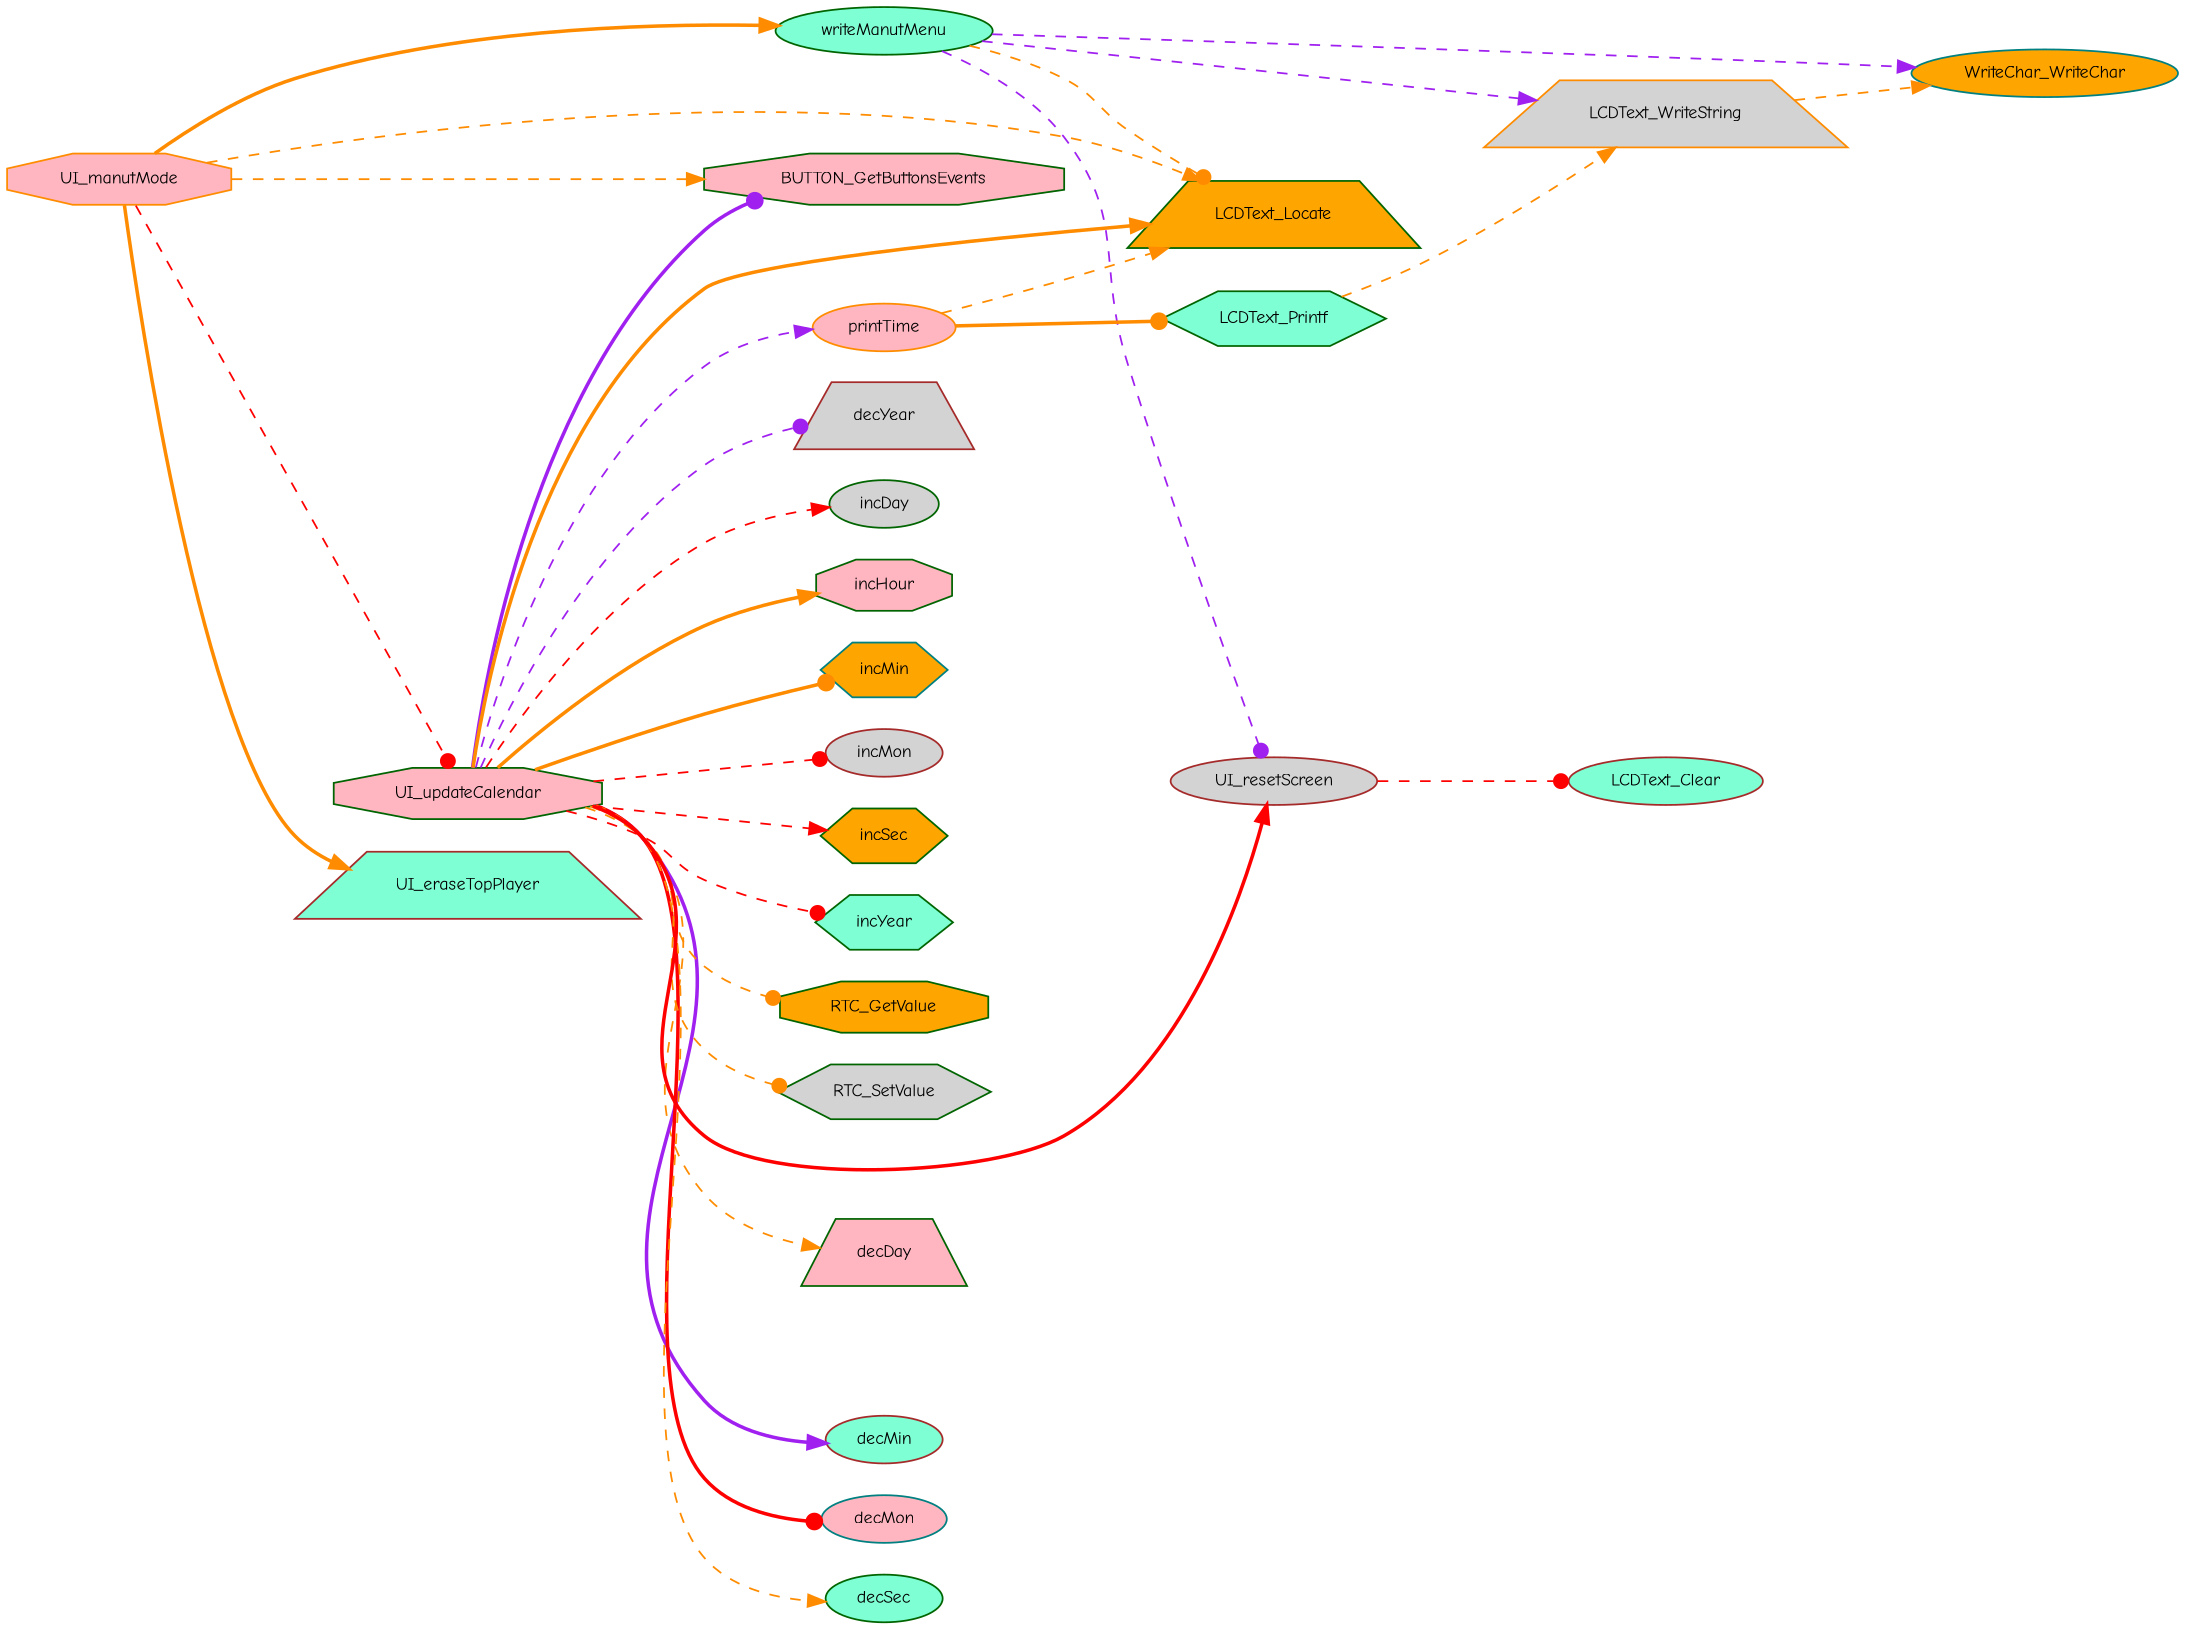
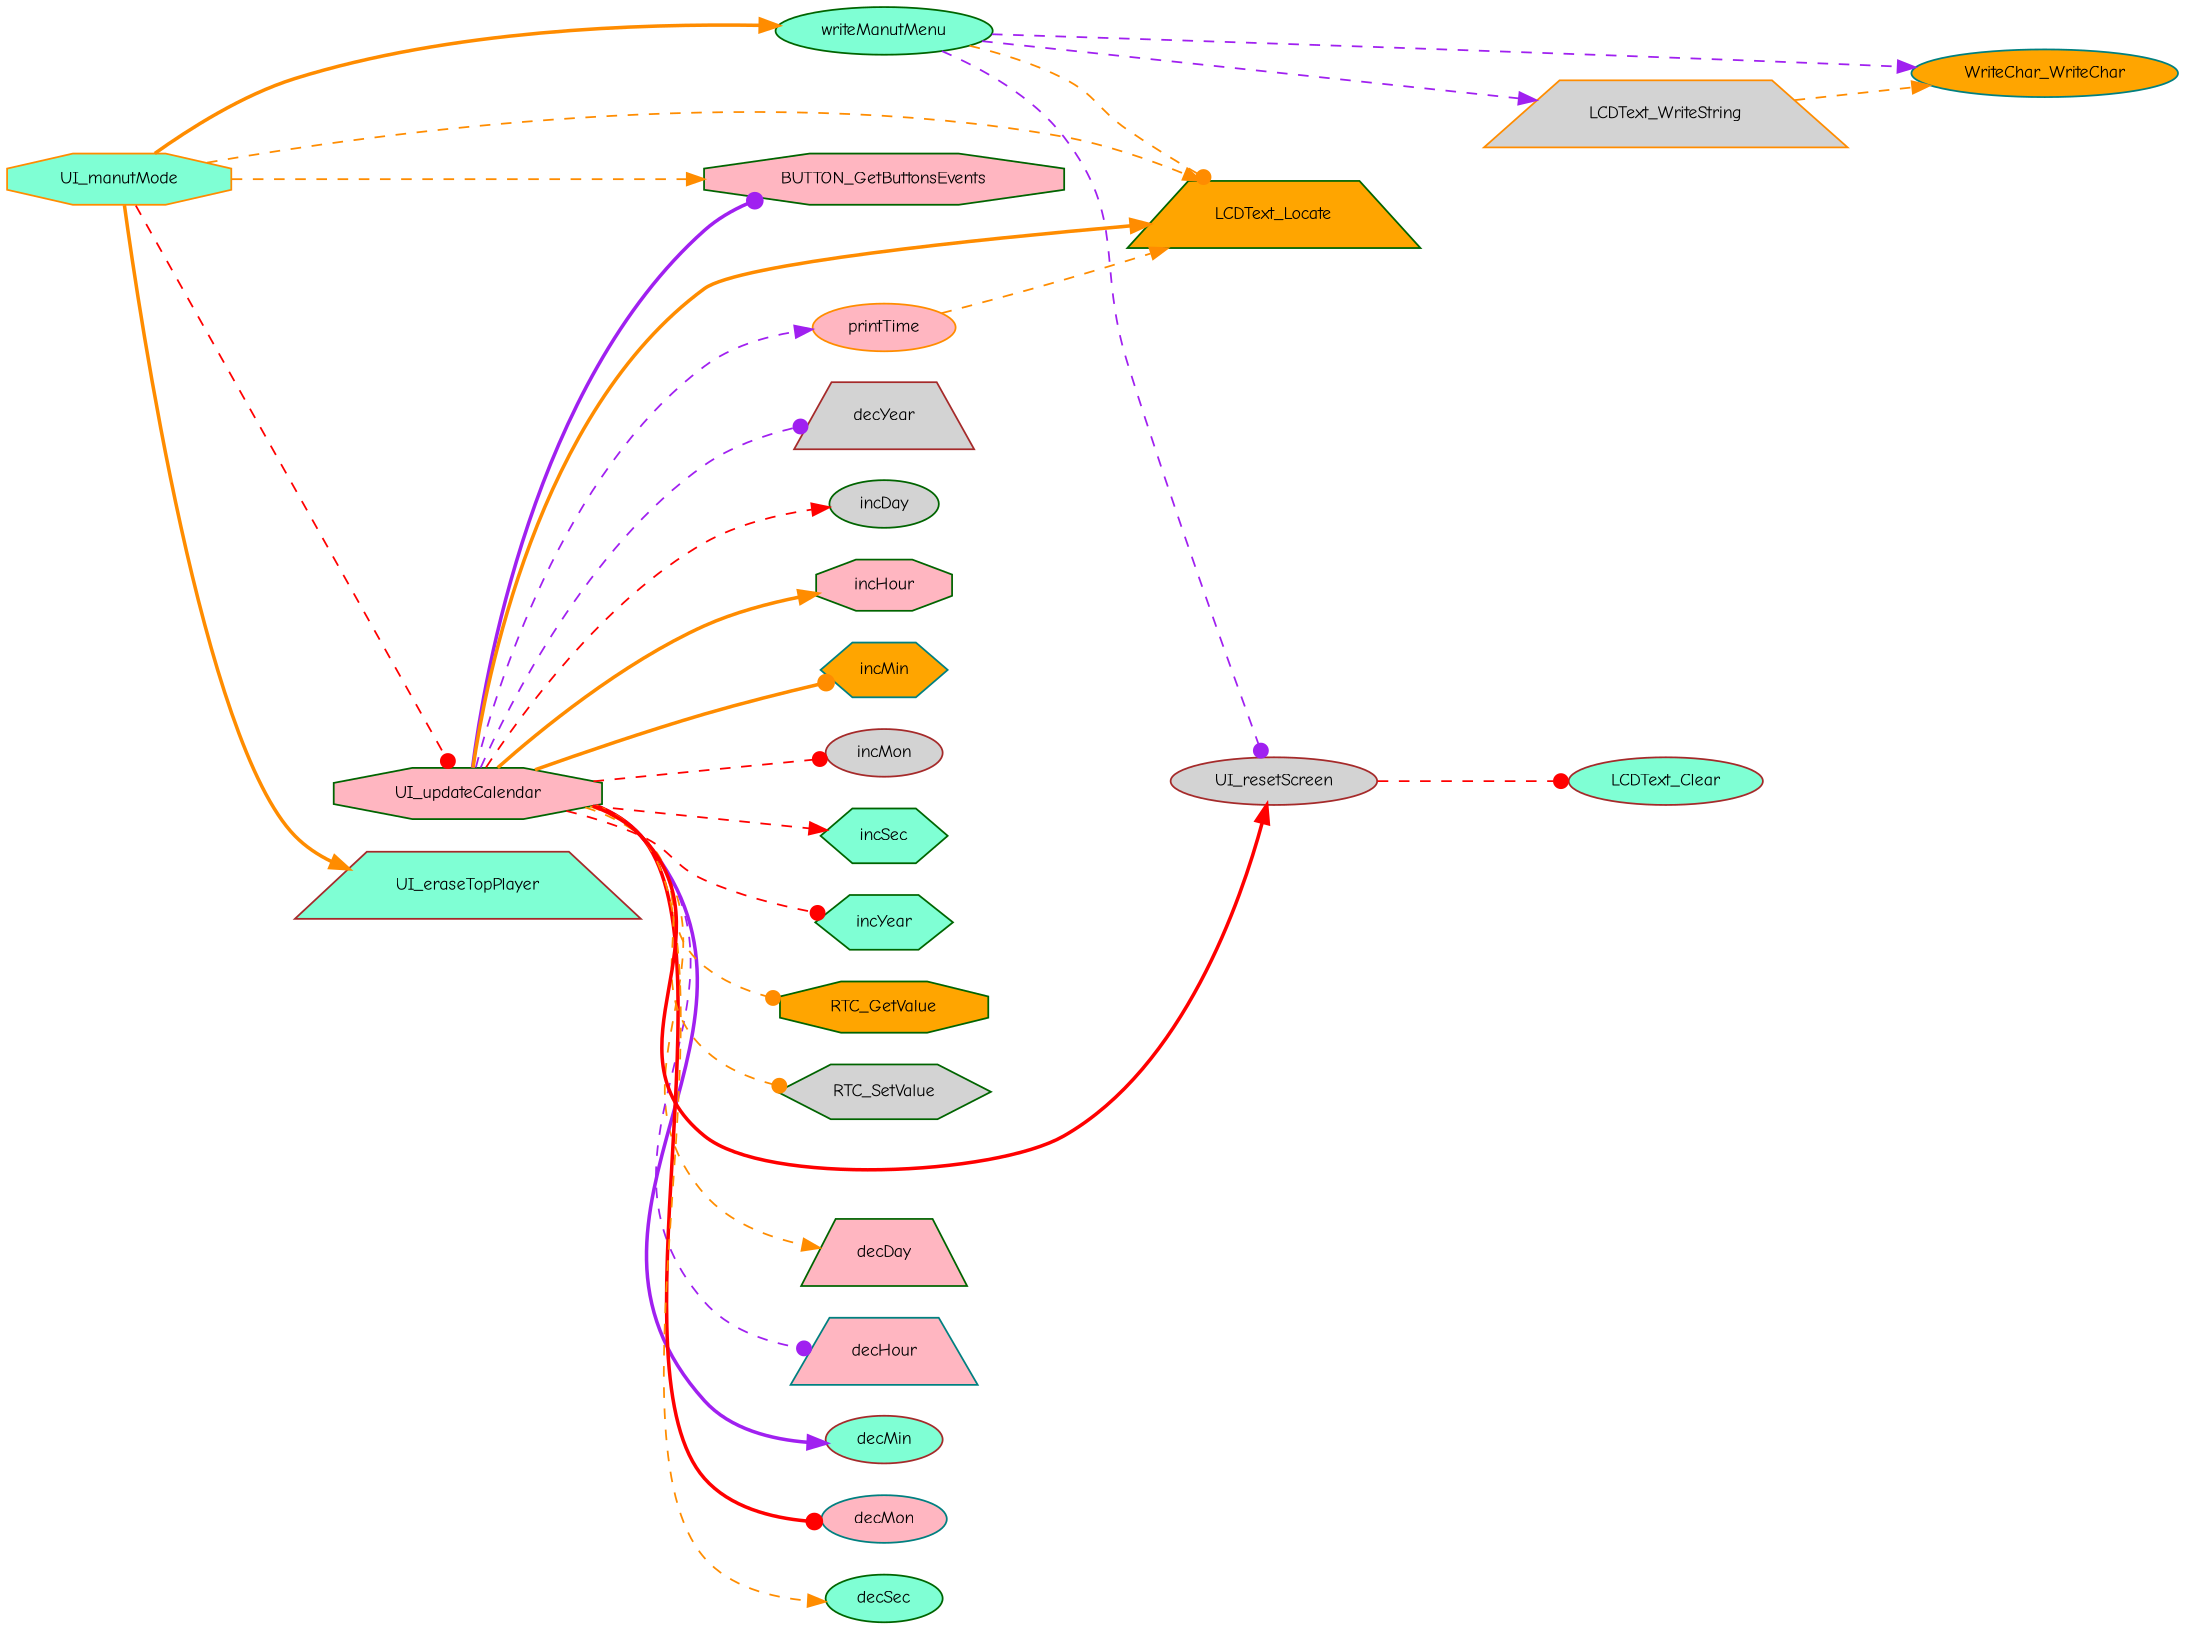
node "UI_manutMode": fillcolor lightpink -> aquamarine
node "LCDText_Printf": removed
node "incSec": fillcolor orange -> aquamarine
node "decHour": added
